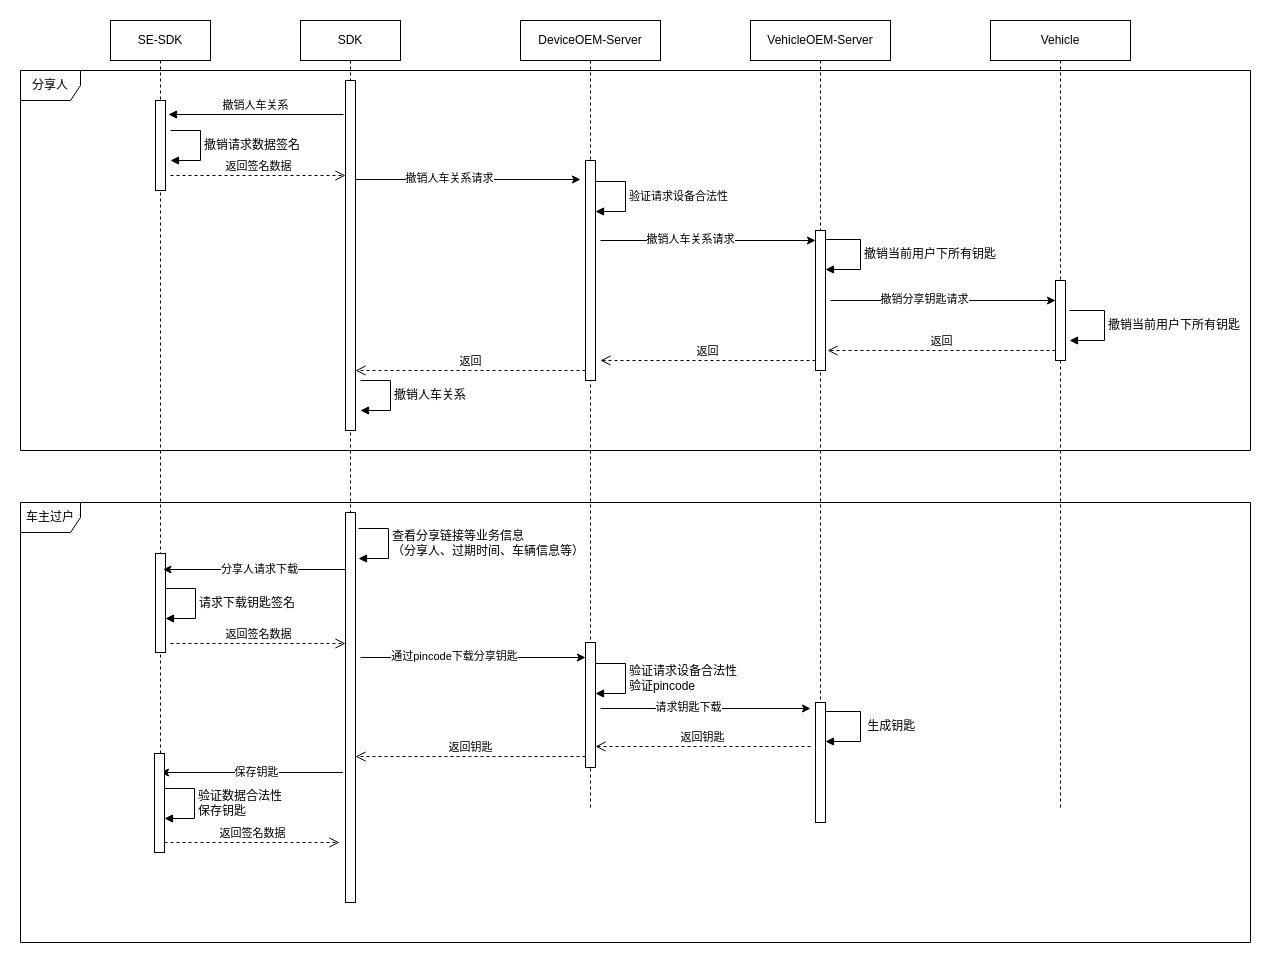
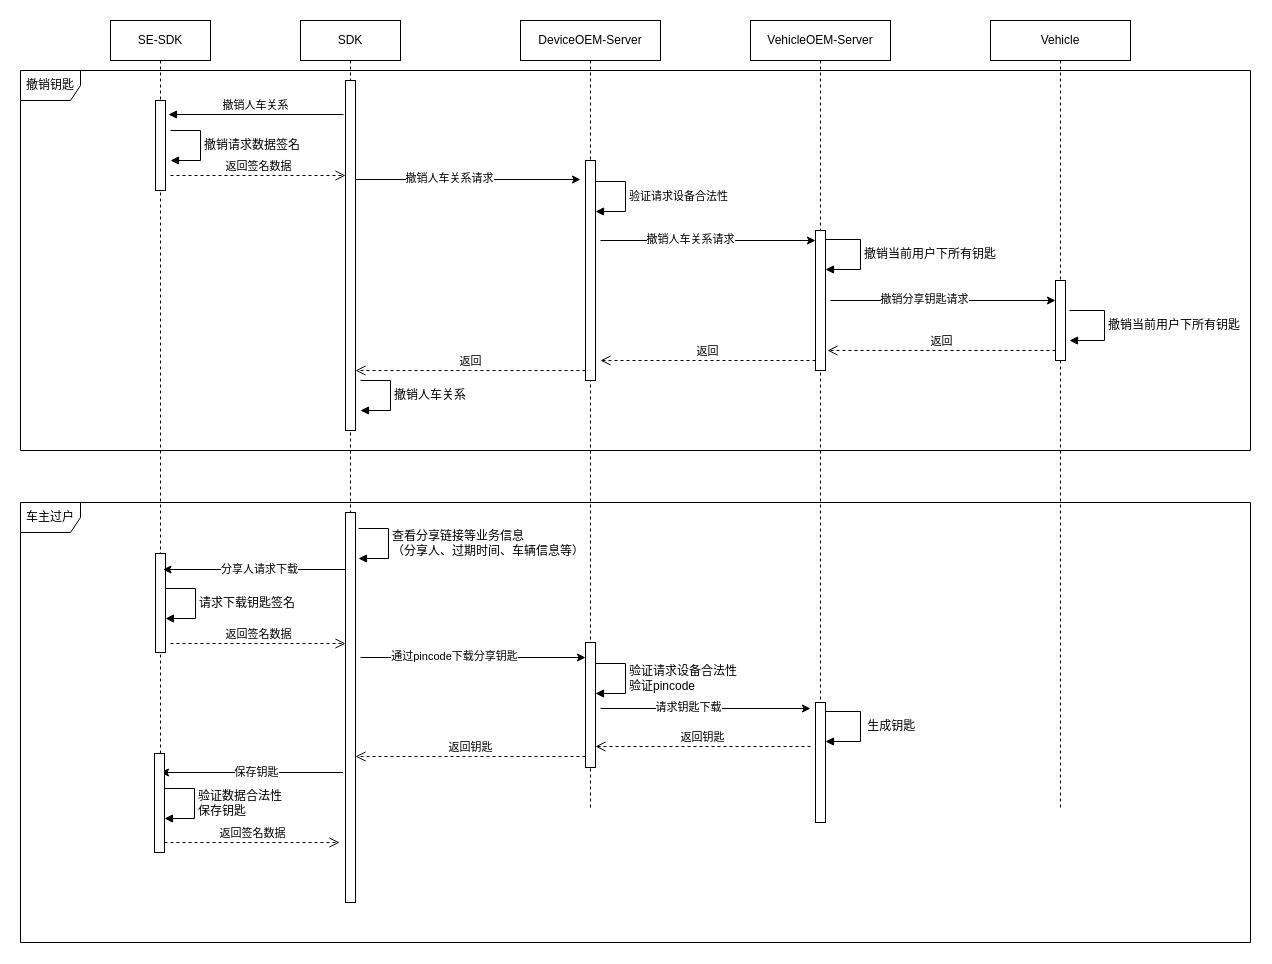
node "分享人": label "分享人" -> "撤销钥匙"
